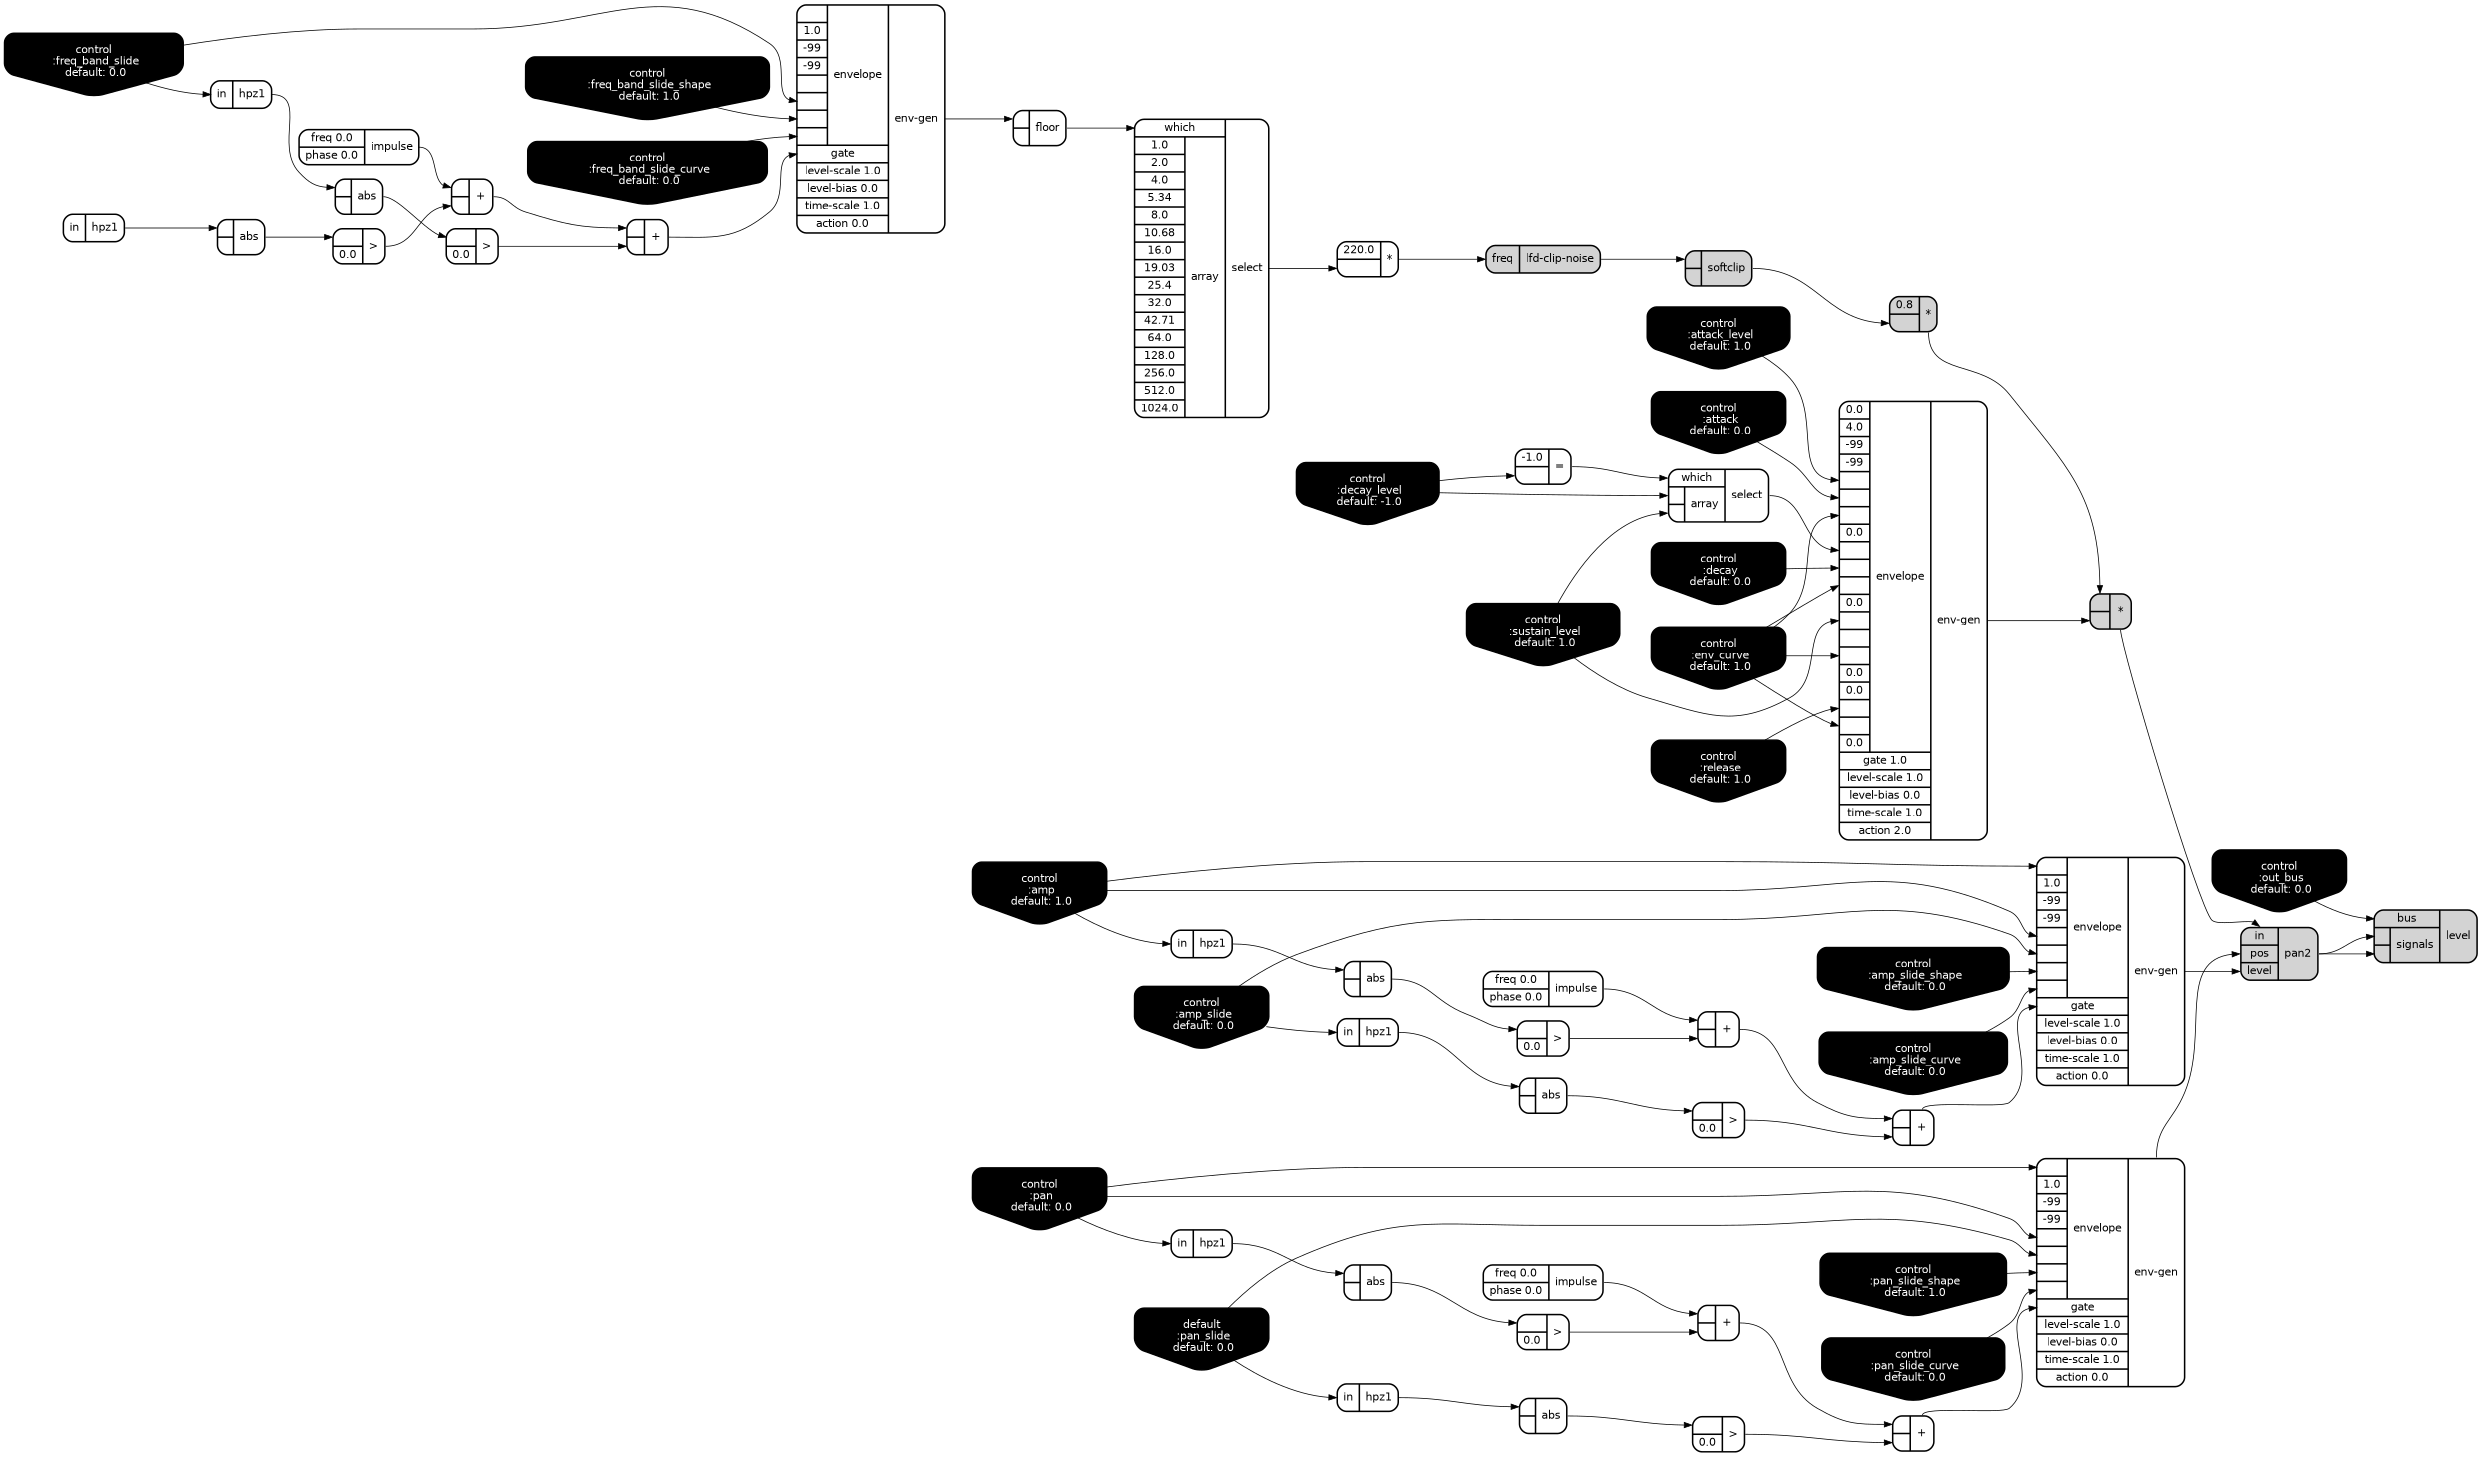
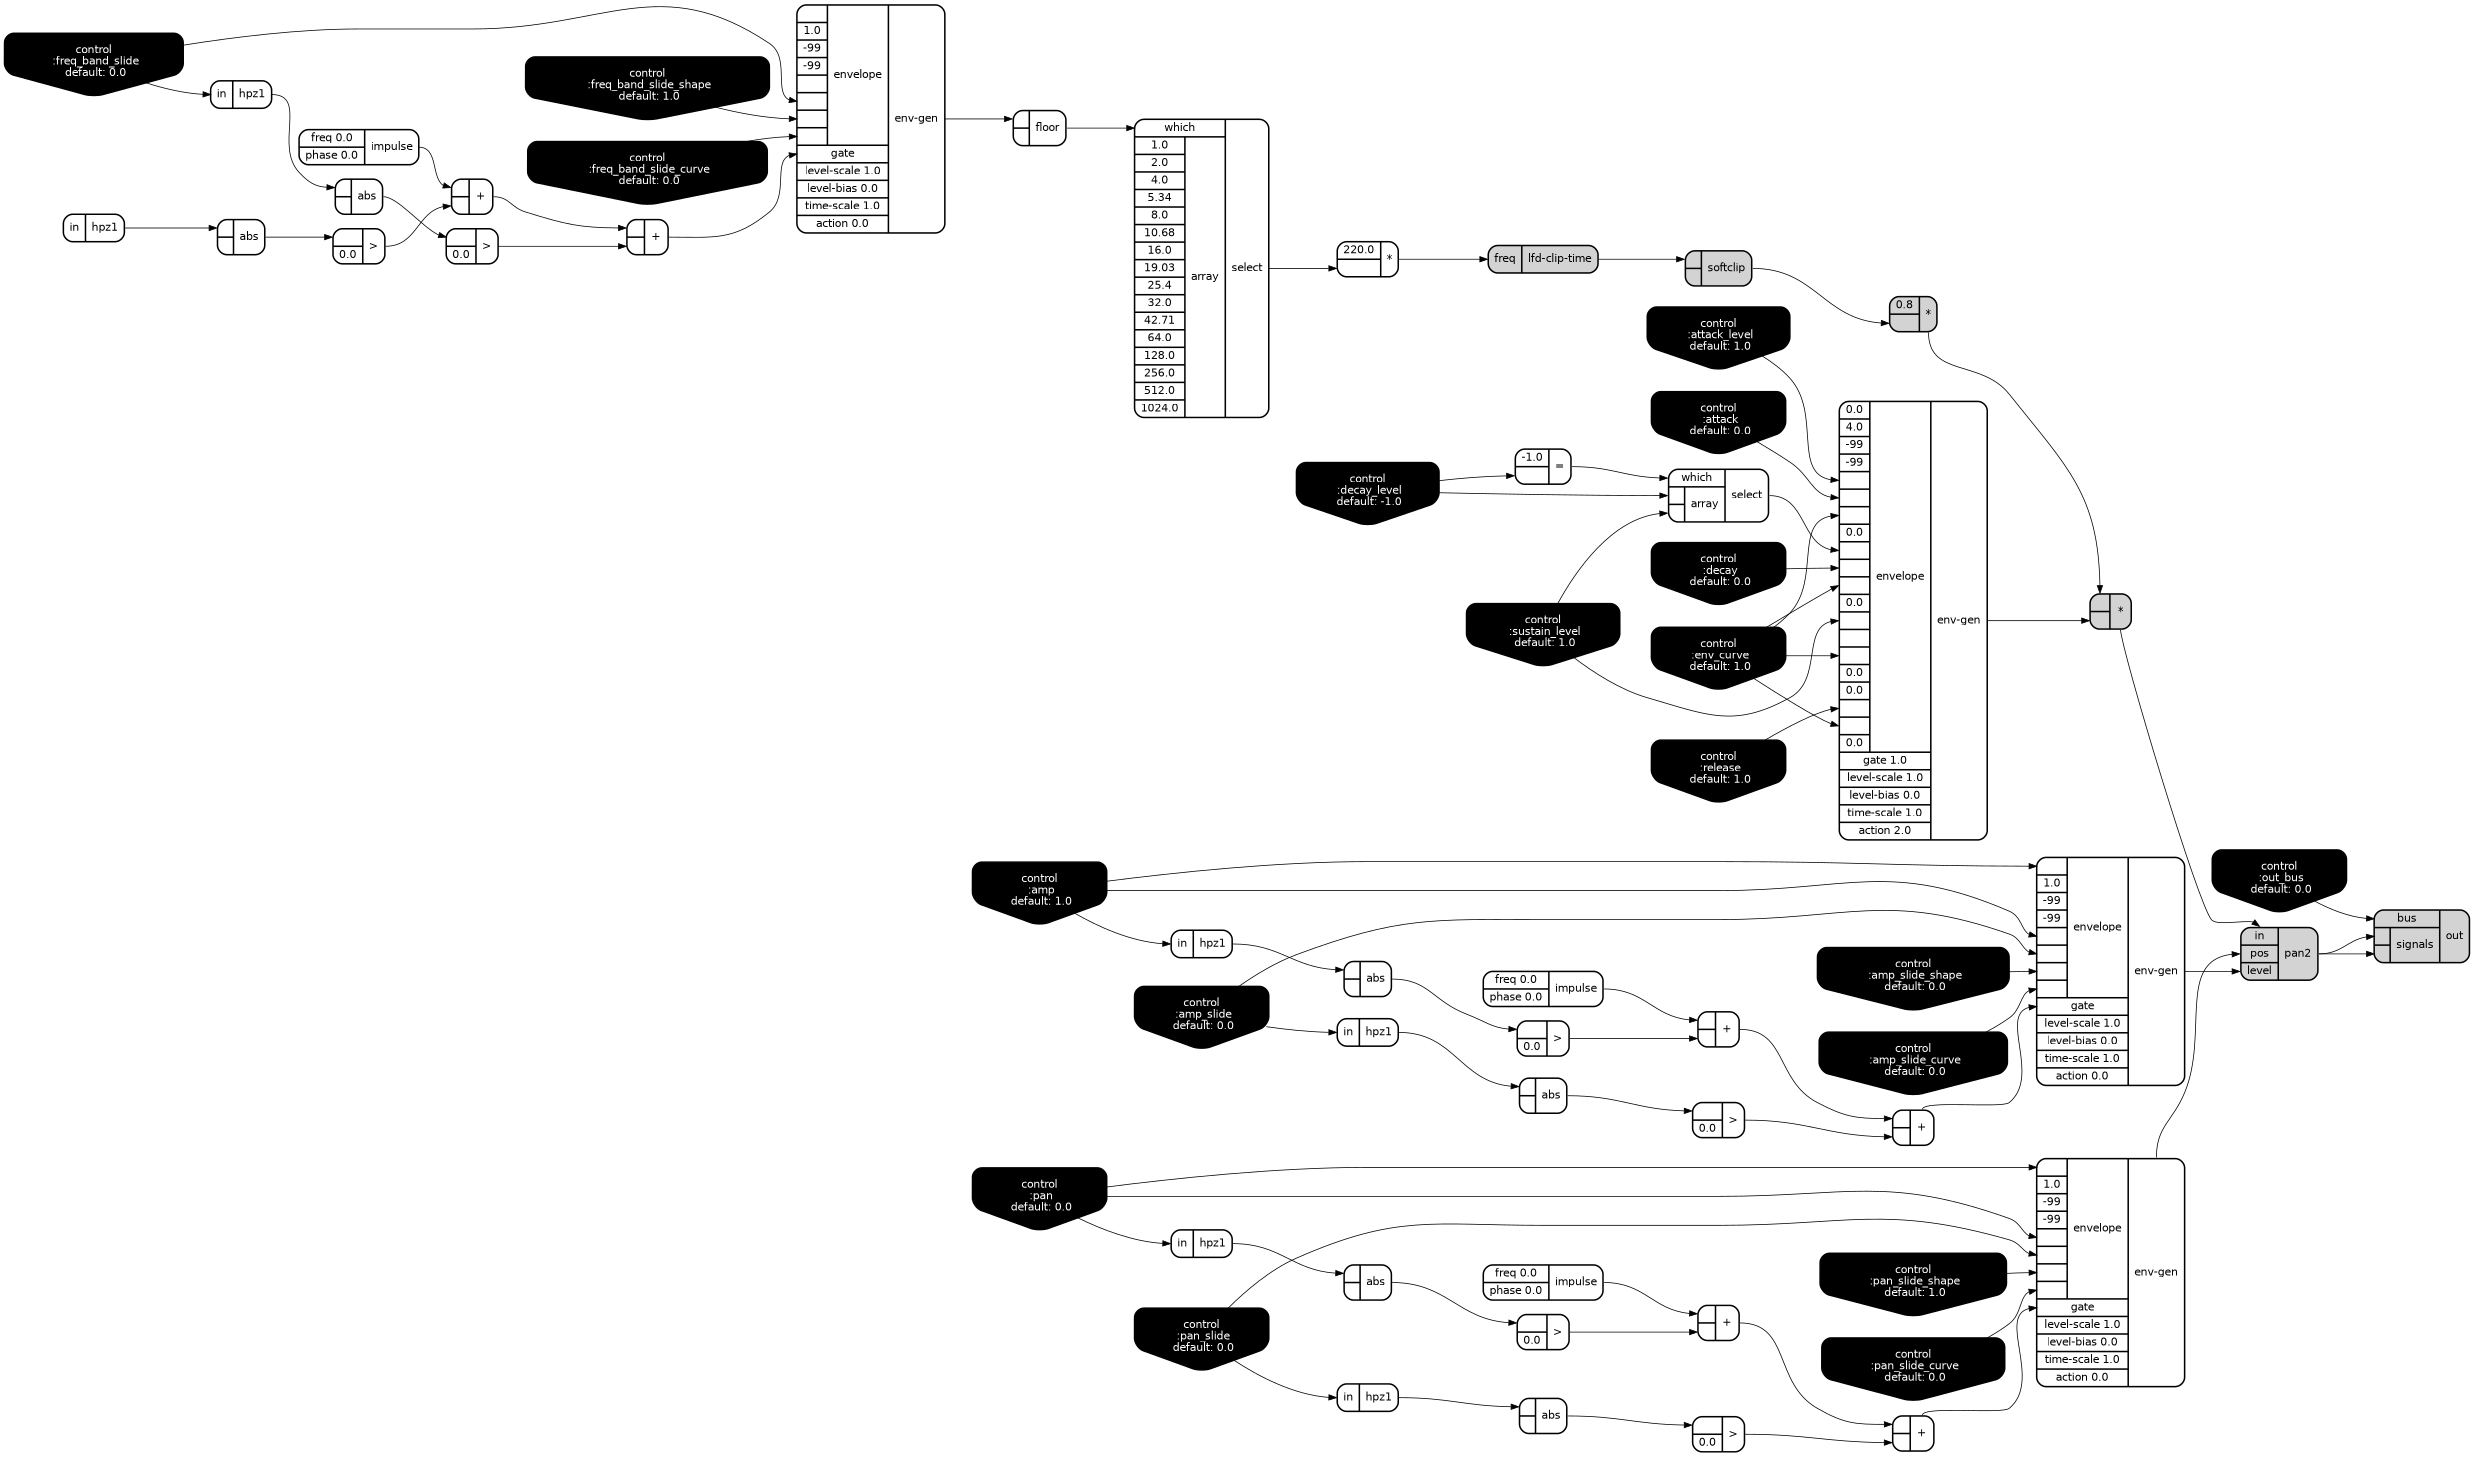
node "freq": text "lfd-clip-noise" -> "lfd-clip-time"
node "bus": text "level" -> "out"
node "default :pan_slide default: 0.0": label "default :pan_slide default: 0.0" -> "control :pan_slide default: 0.0"
